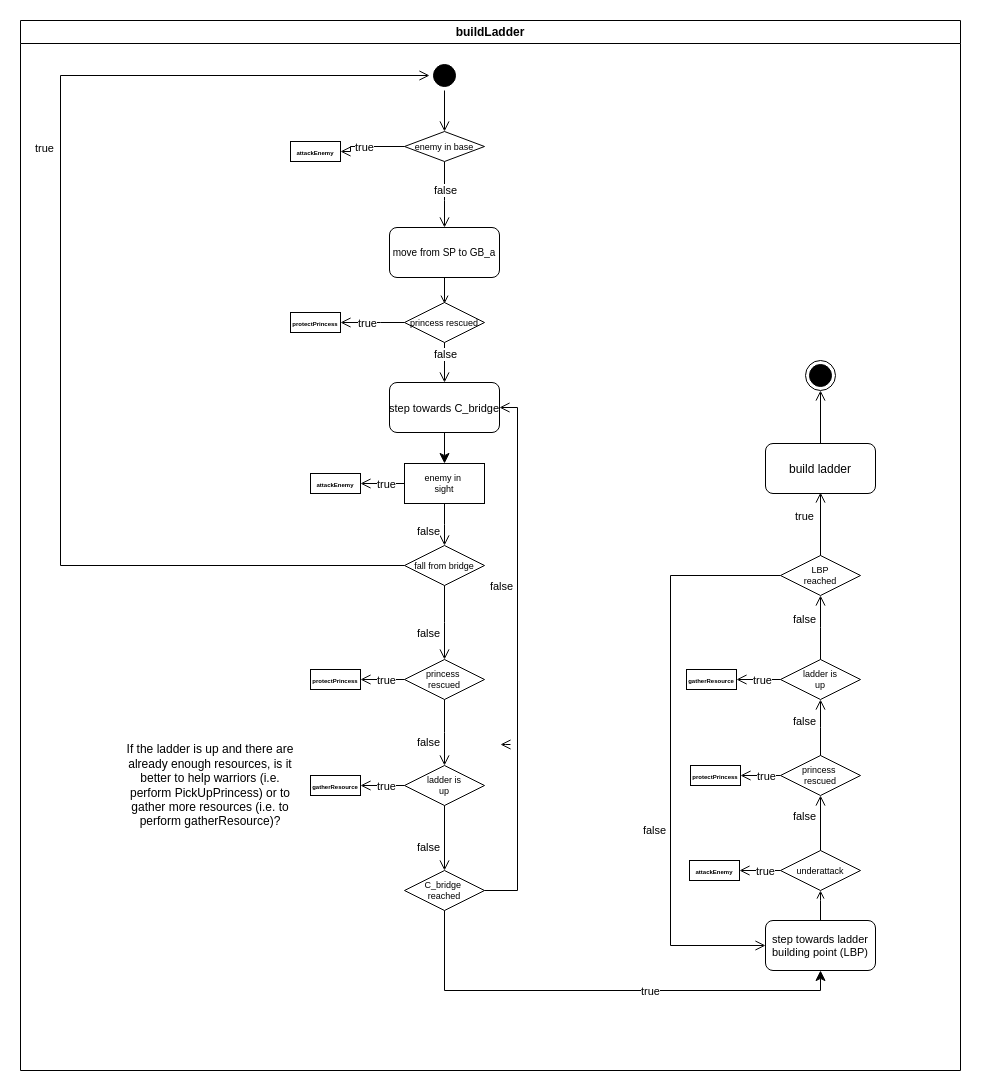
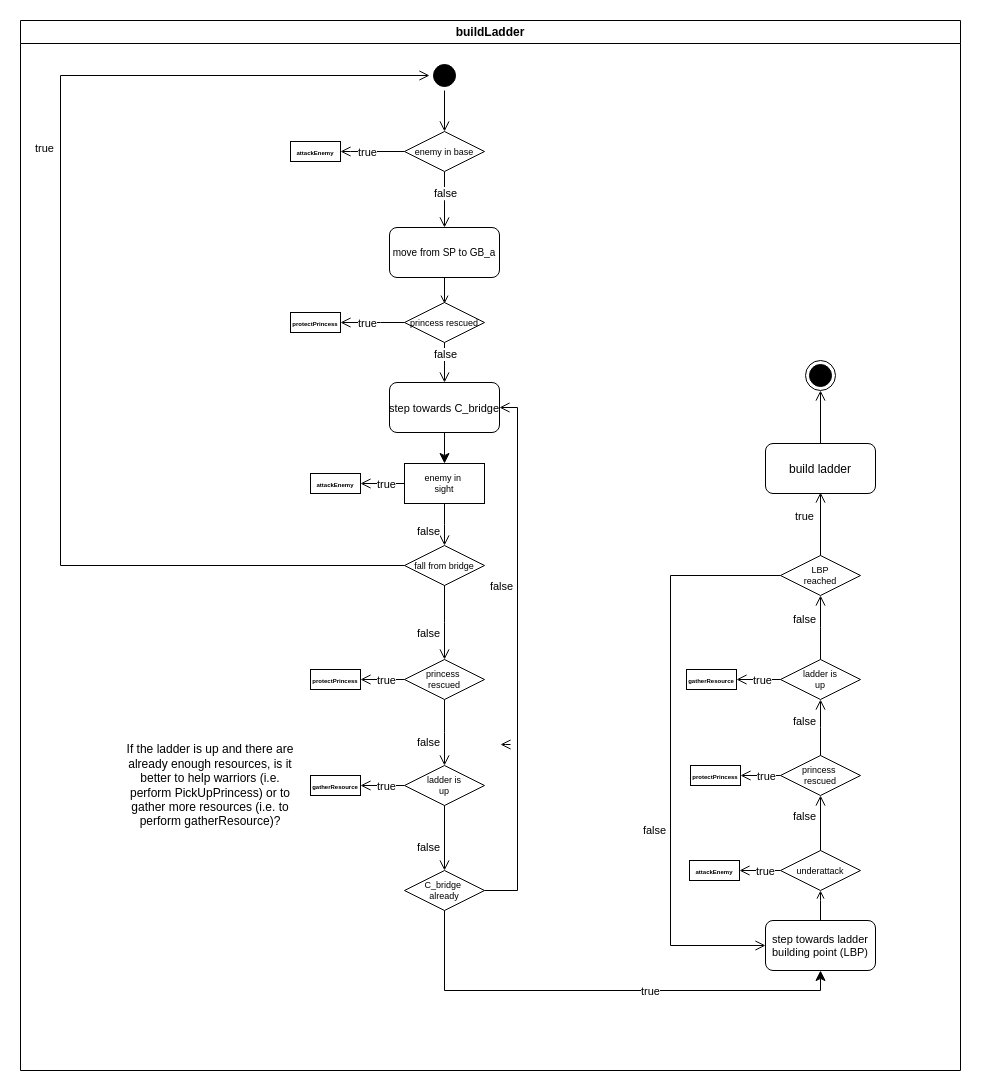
node "enemy in base": size 80x30 -> 80x40
node "C_bridge reached": label "C_bridge reached" -> "C_bridge already"
